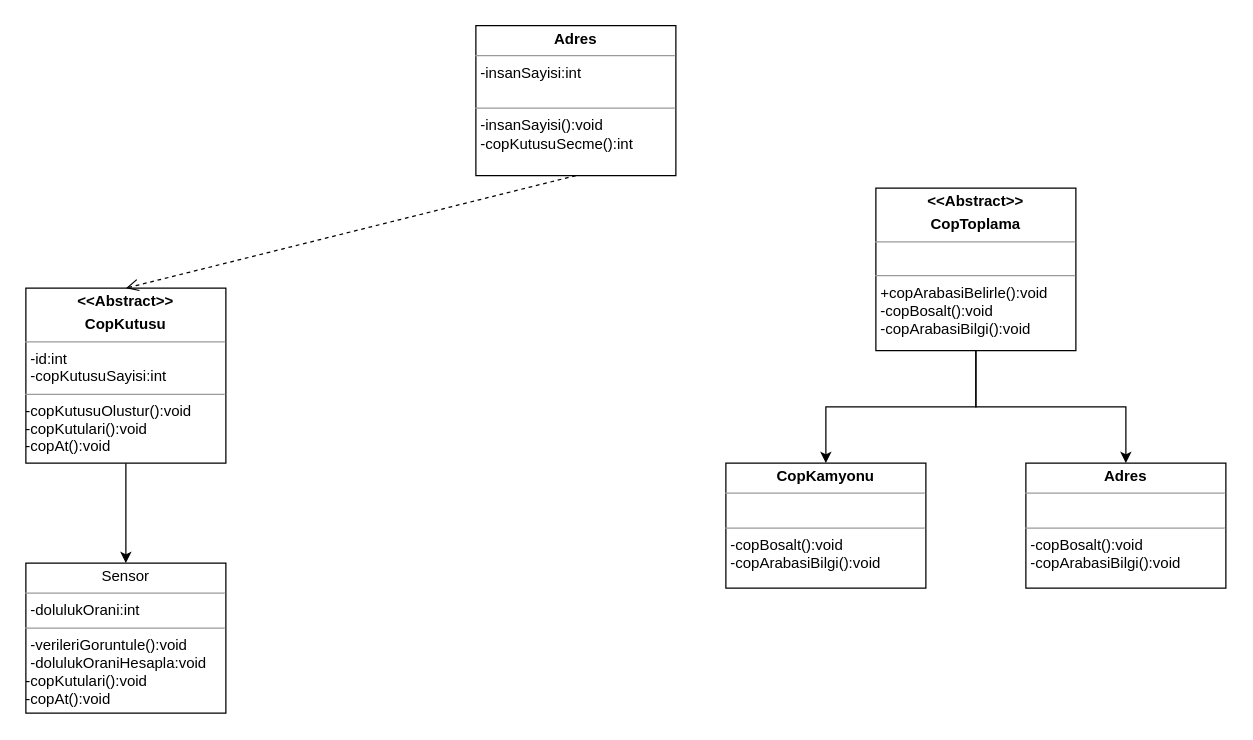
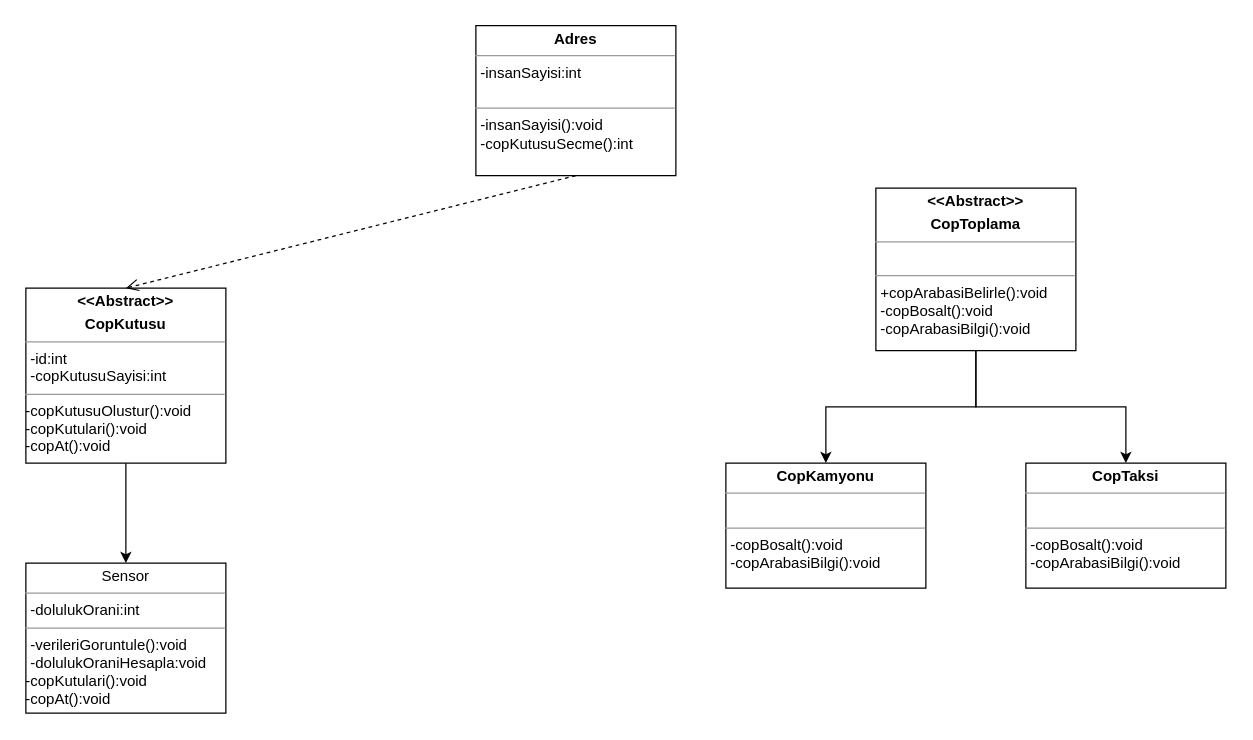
node "Adres -copBosalt():void -copArabasiBilgi():void": label "Adres -copBosalt():void -copArabasiBilgi():void" -> "CopTaksi -copBosalt():void -copArabasiBilgi():void"
